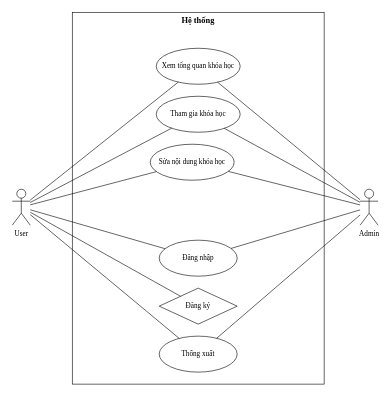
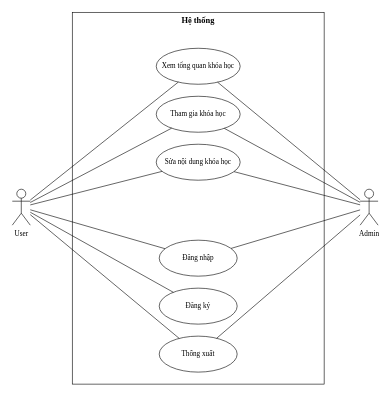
node "Sửa nội dung khóa học": moved (192, 162) -> (198, 162)
node "Đăng ký": shape diamond -> ellipse
